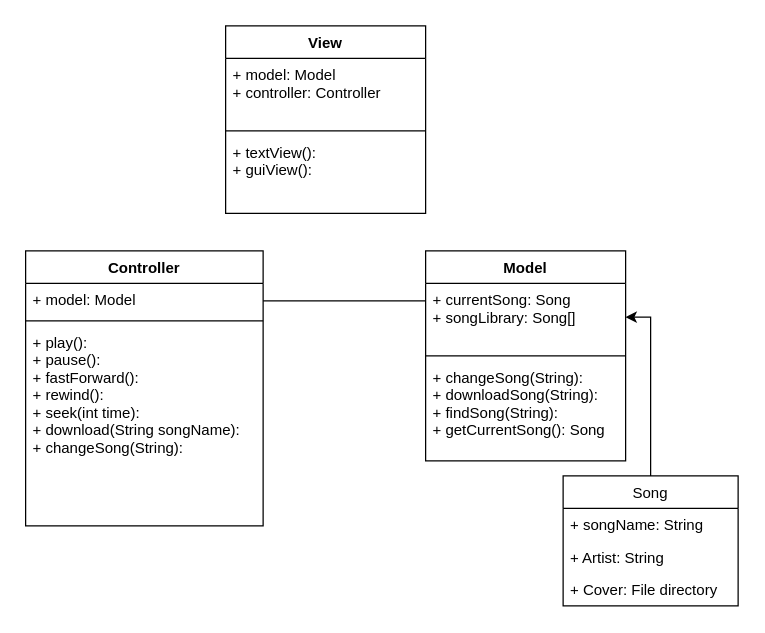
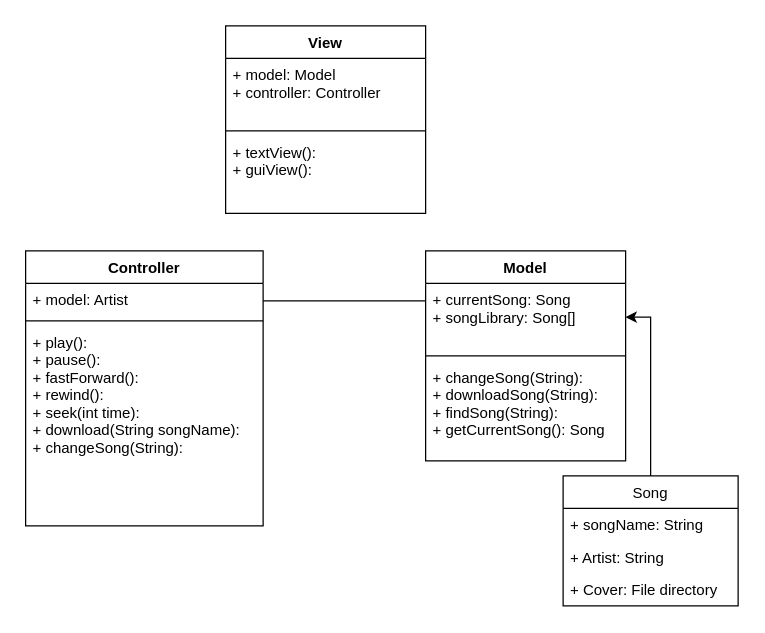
node "+ model: Model": label "+ model: Model" -> "+ model: Artist"
